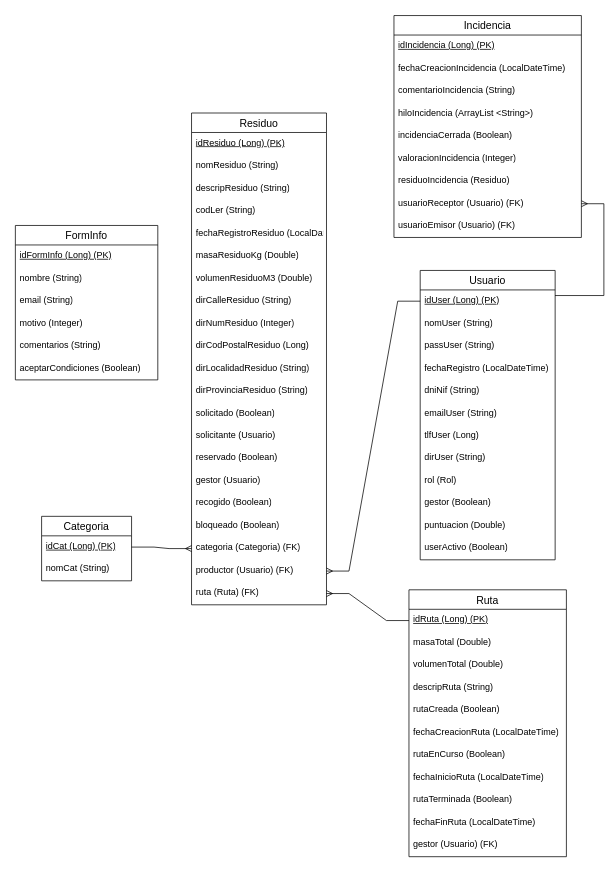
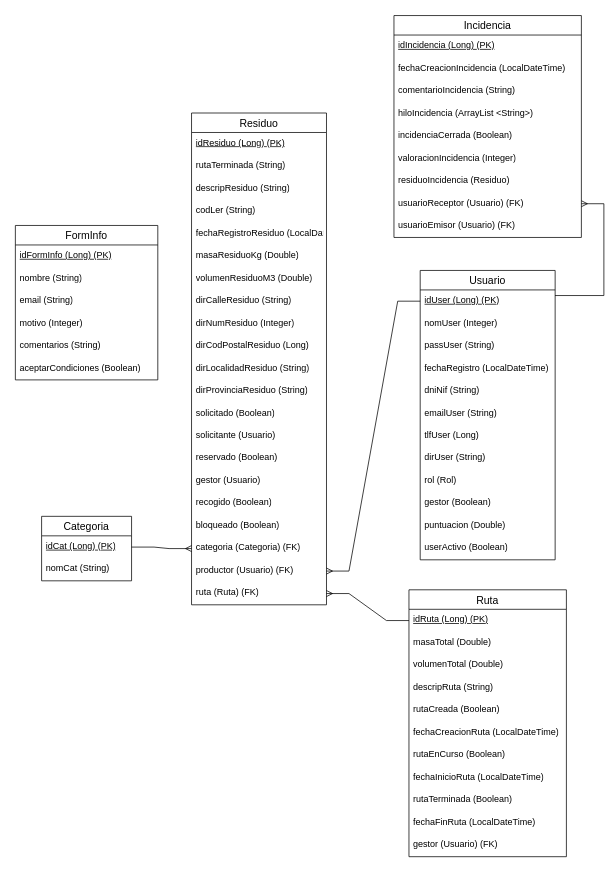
node "nomResiduo (String)": label "nomResiduo (String)" -> "rutaTerminada (String)"
node "nomUser (String)": label "nomUser (String)" -> "nomUser (Integer)"
